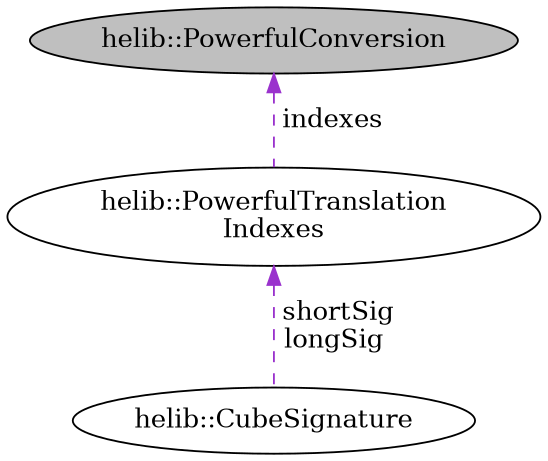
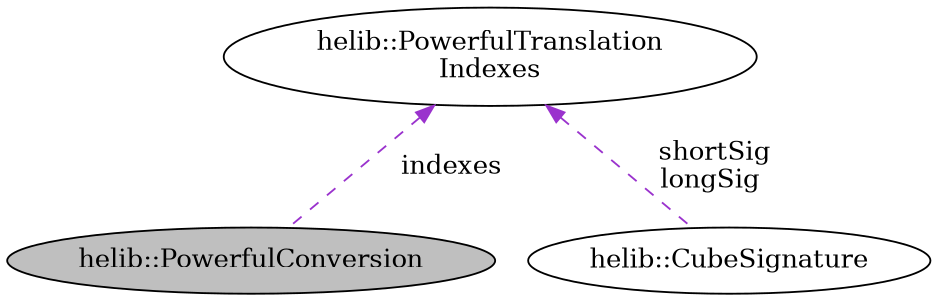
edge "helib::PowerfulTranslation Indexes" -> "helib::PowerfulConversion": reversed
